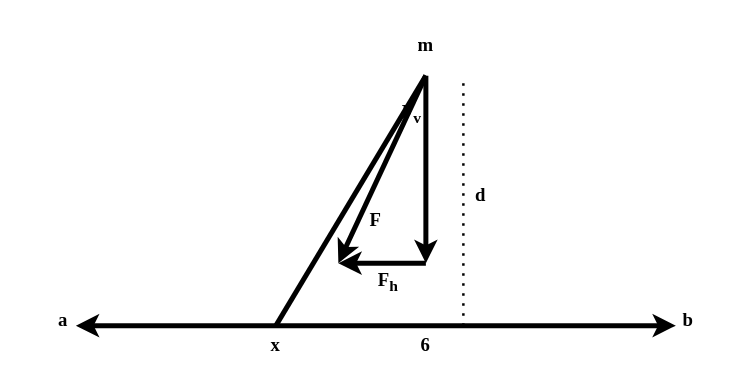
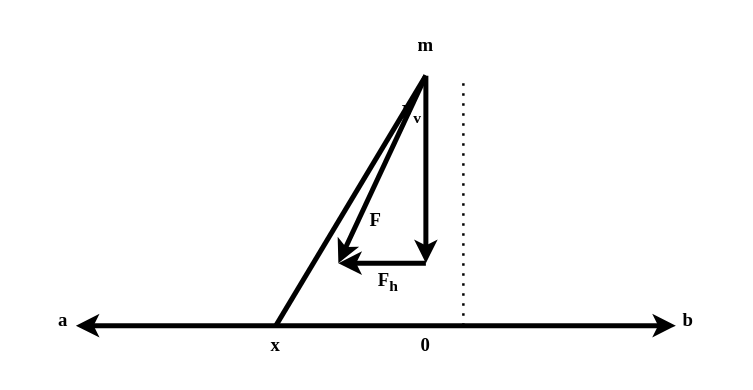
node "d": removed
node "6": label "6" -> "0"
